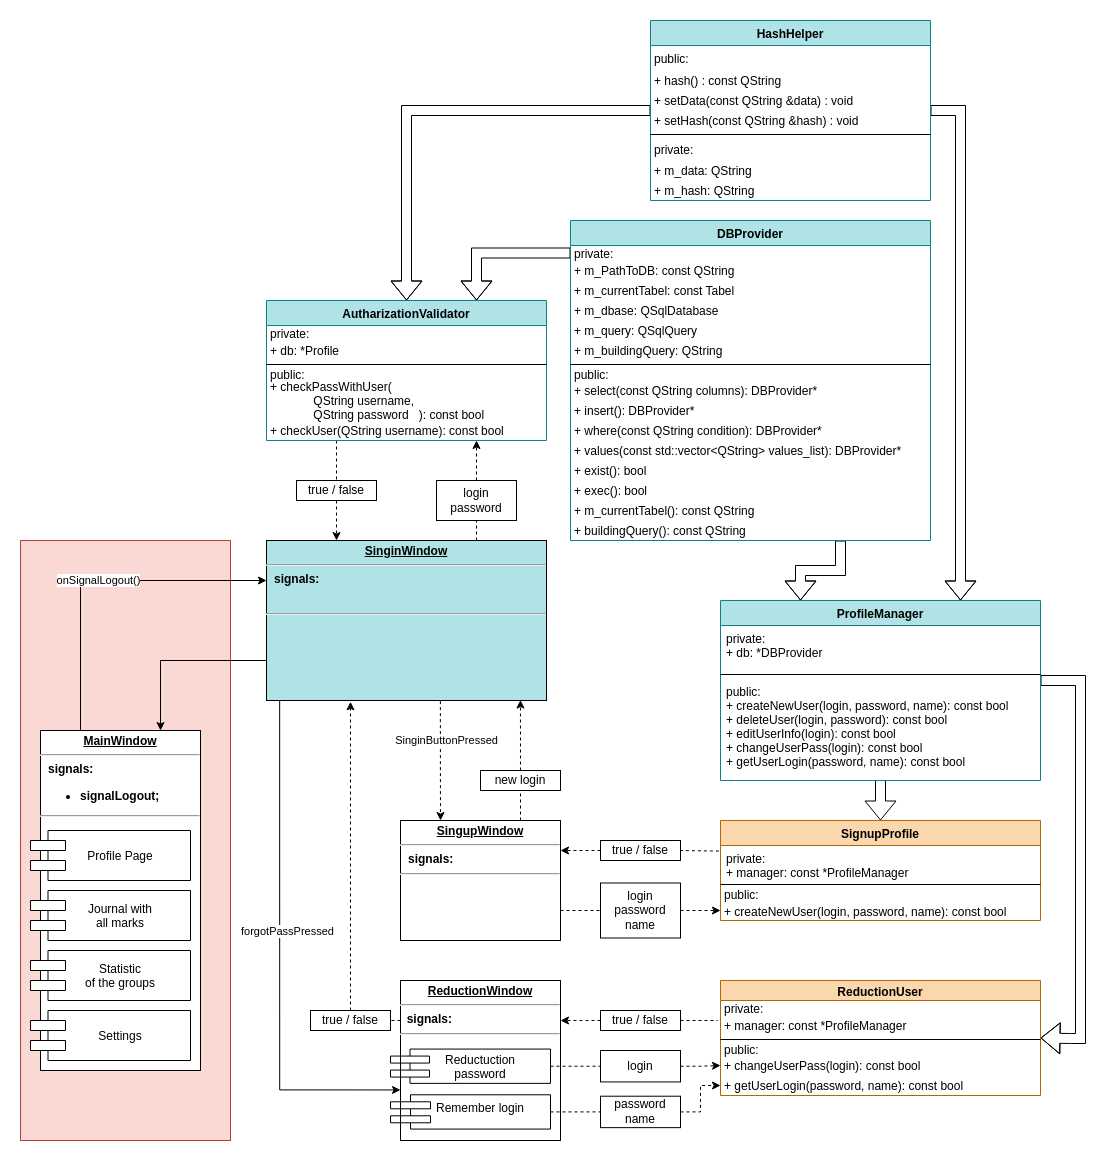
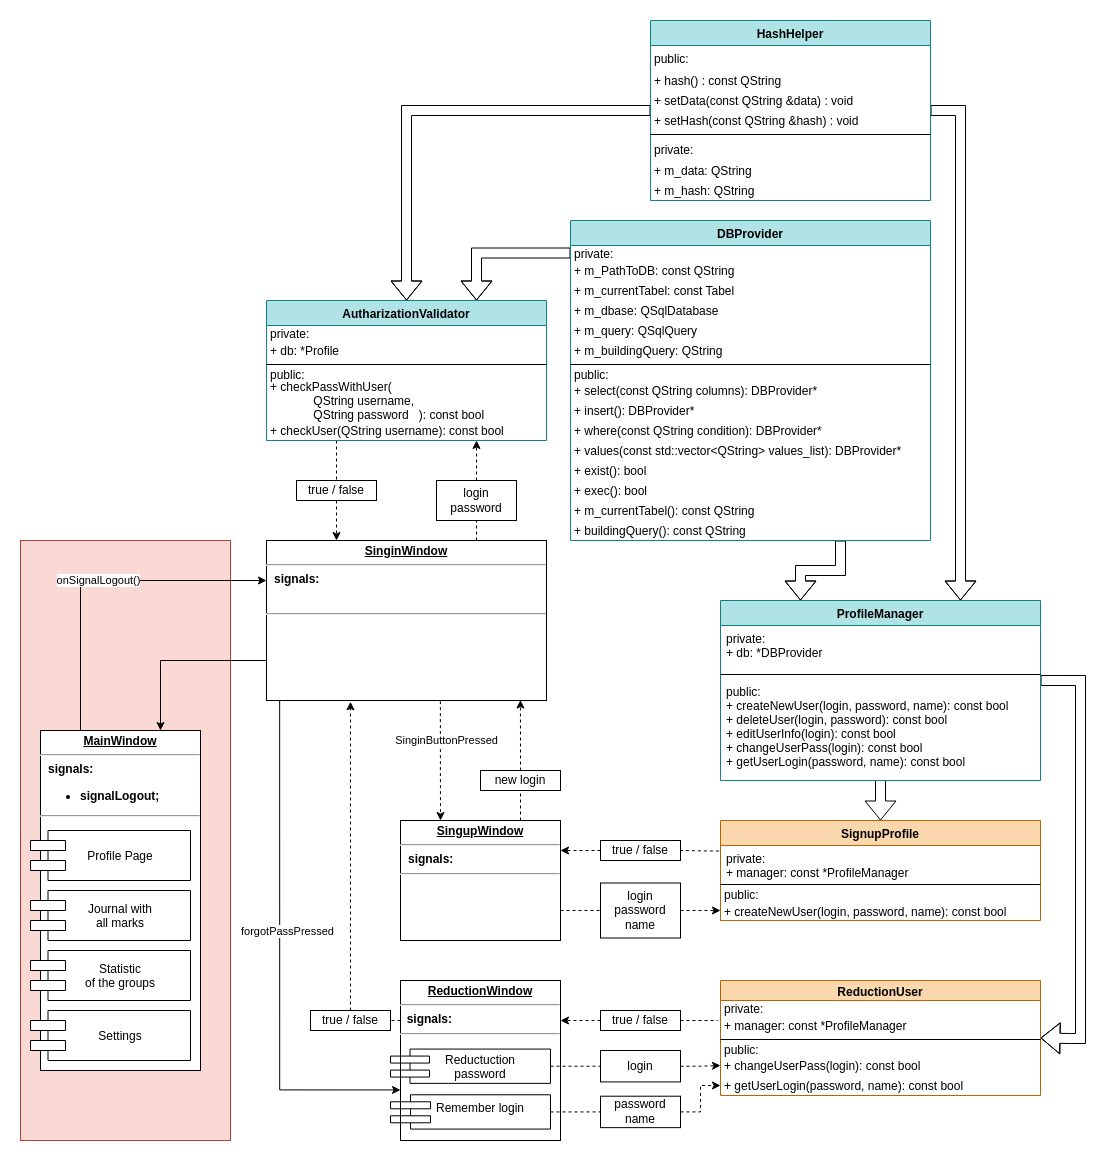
node "SinginWindow signals:": fillcolor #b0e3e6 -> #ffffff
